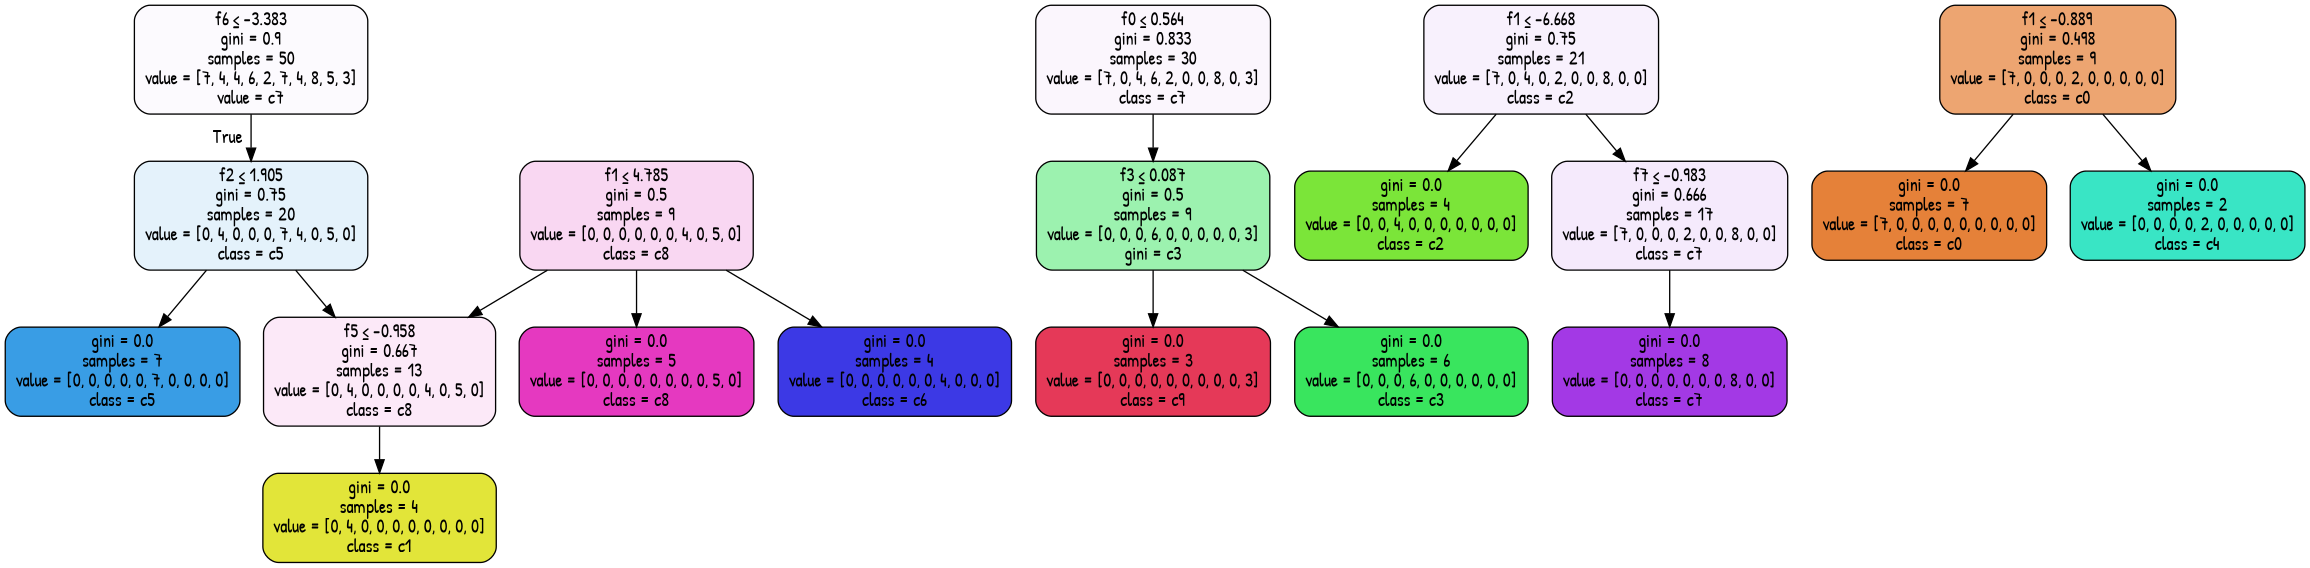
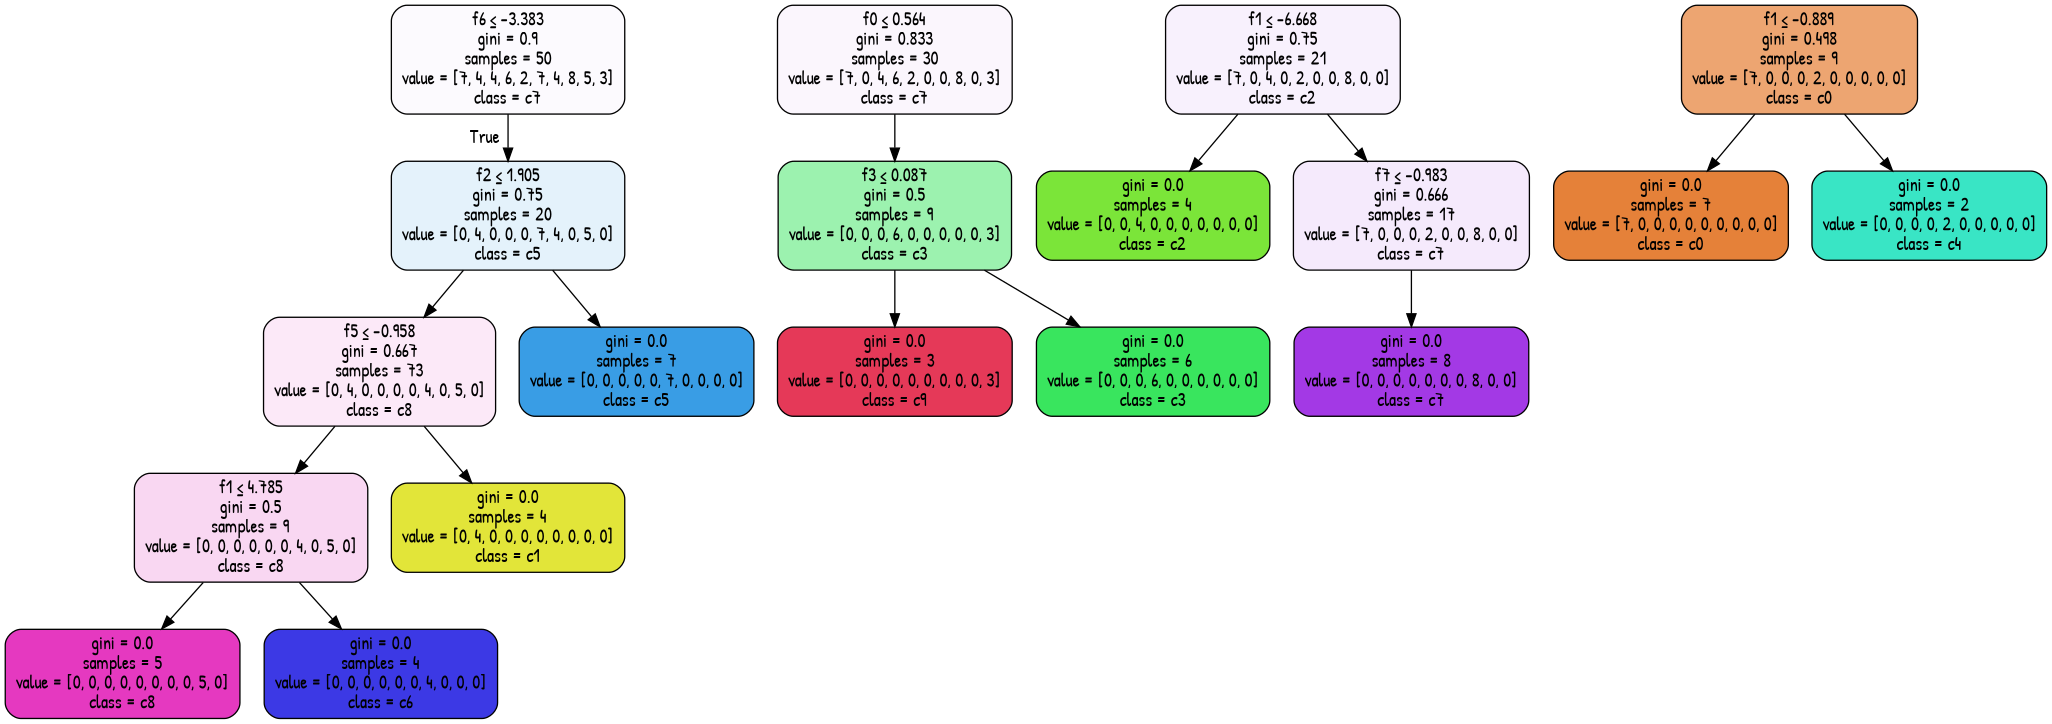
node "f6 ≤ -3.383": text "value = c7" -> "class = c7"
node "f3 ≤ 0.087": text "gini = c3" -> "class = c3"
edge "f1 ≤ 4.785" -> "f5 ≤ -0.958": reversed
node "f5 ≤ -0.958": text "samples = 13" -> "samples = 73"
